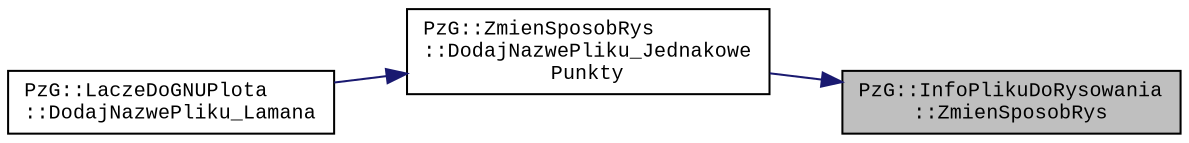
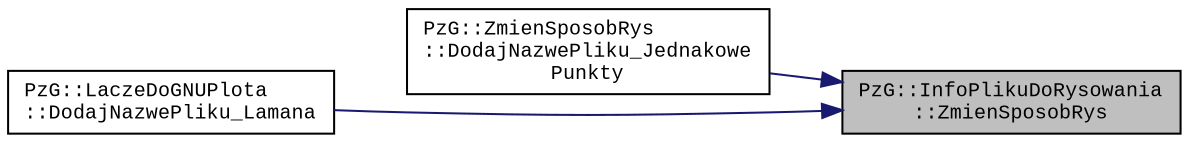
edge "PzG::LaczeDoGNUPlota ::DodajNazwePliku_Lamana" -> "PzG::ZmienSposobRys ::DodajNazwePliku_Jednakowe Punkty": now "PzG::LaczeDoGNUPlota ::DodajNazwePliku_Lamana" -> "PzG::InfoPlikuDoRysowania ::ZmienSposobRys"
